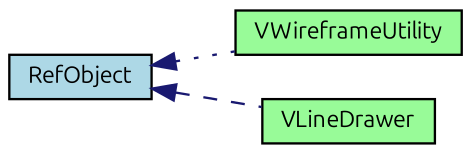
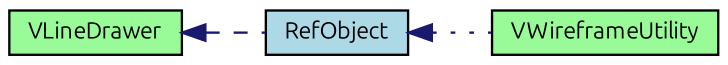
edge "VLineDrawer" -> "RefObject": reversed
